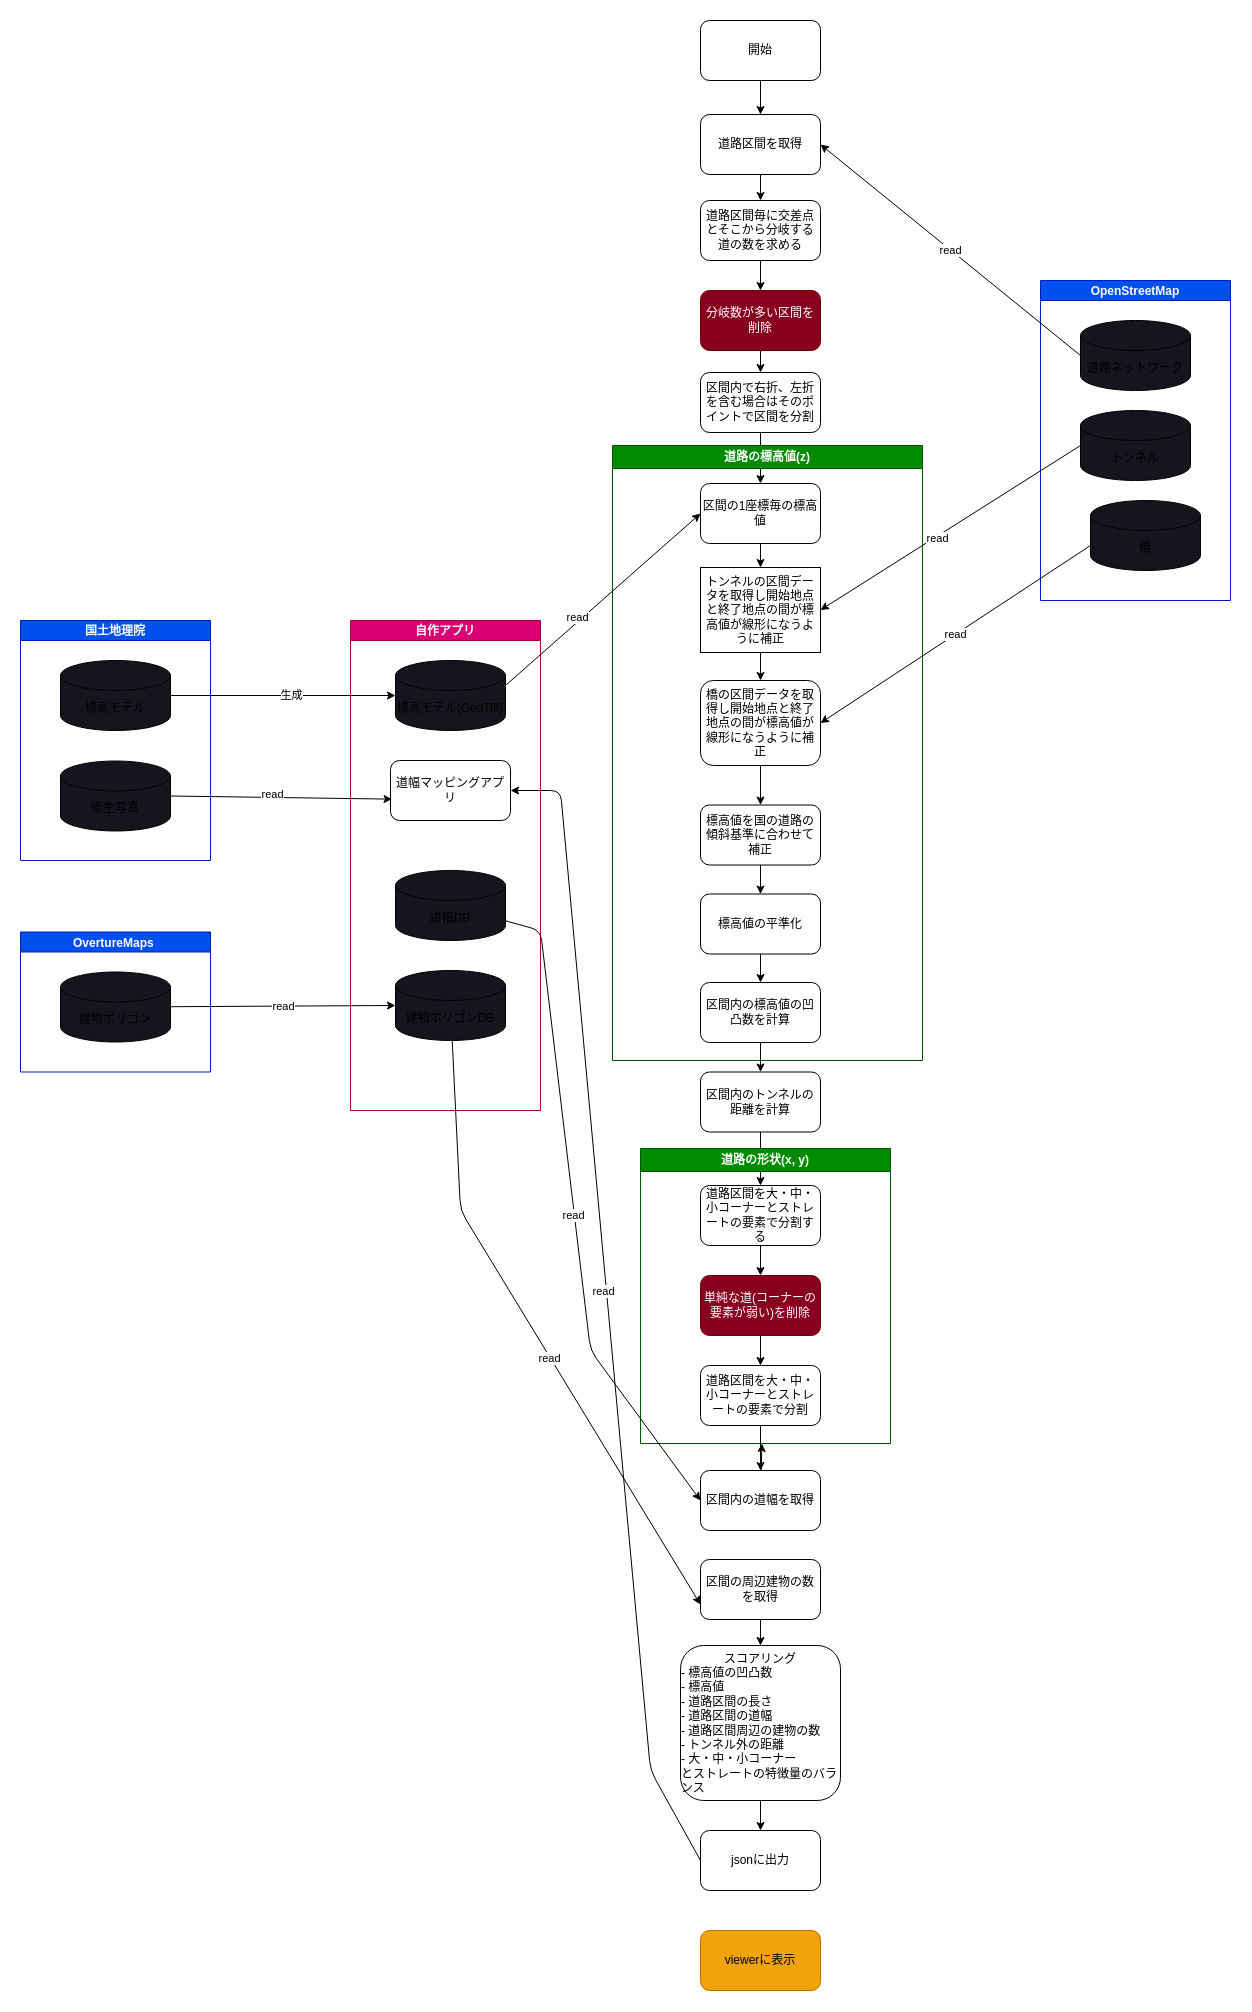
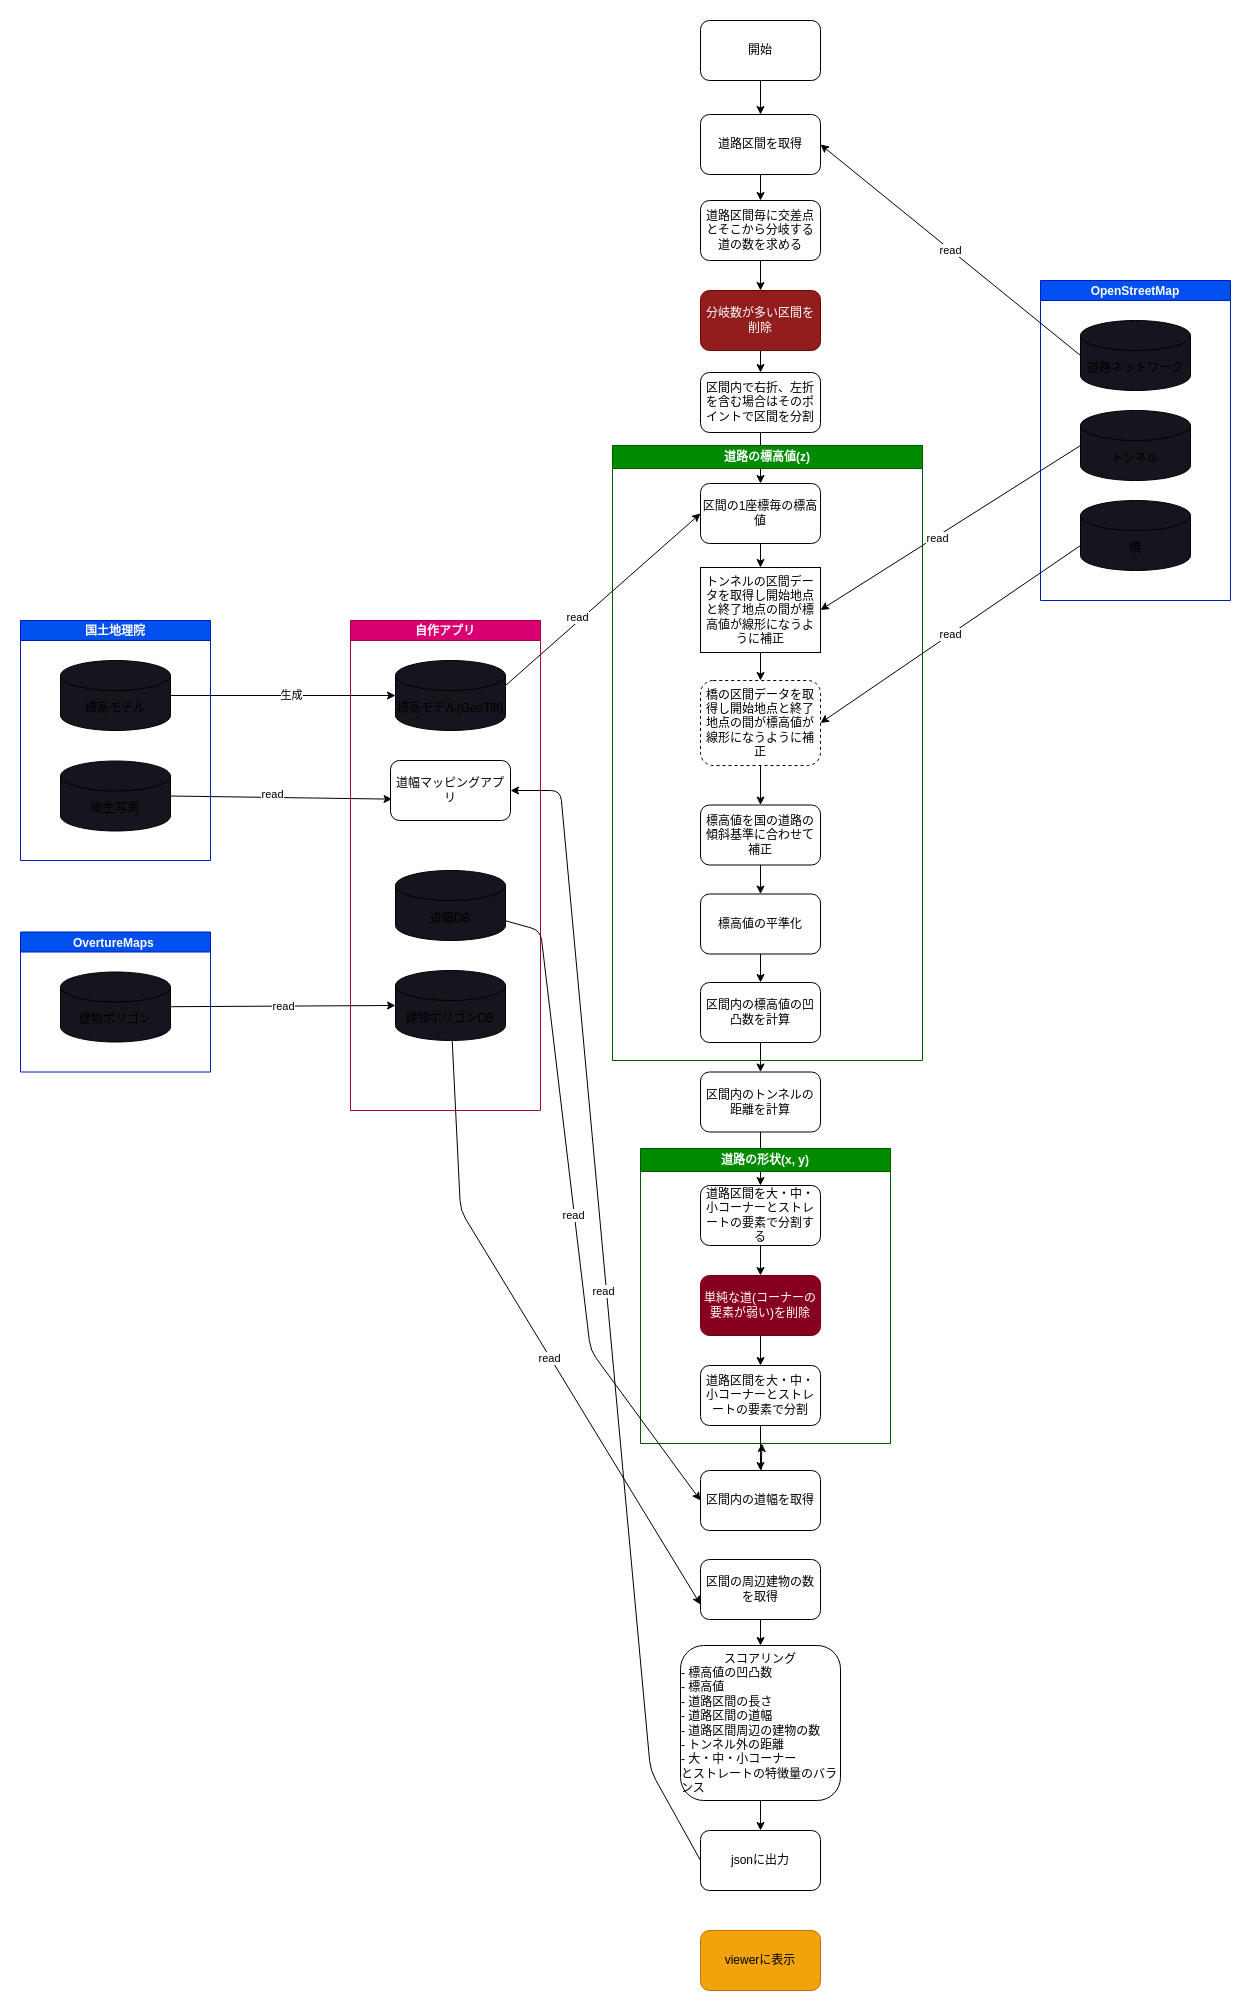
node "分岐数が多い区間を削除": fillcolor #87001f -> #911d1d
node "橋": moved (1146, 536) -> (1136, 536)
node "橋の区間データを取得し開始地点と終了地点の間が標高値が線形になうように補正": style solid -> dashed
